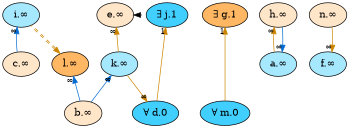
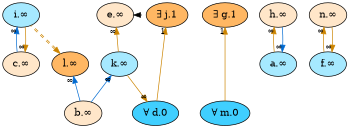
node "∃ j.1": fillcolor #40cfff -> #ffb763
edge "i.∞" -> "c.∞": added
edge "f.∞" -> "n.∞": added
